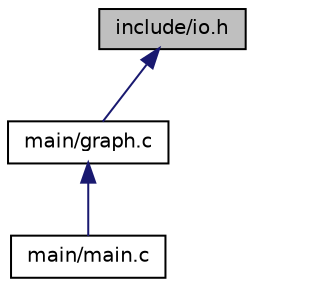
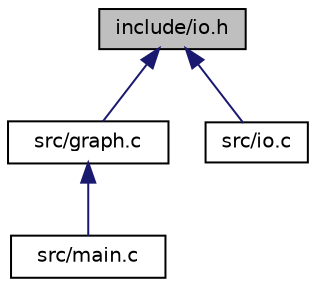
node "main/graph.c": label "main/graph.c" -> "src/graph.c"
node "src/io.c": added
node "main/main.c": label "main/main.c" -> "src/main.c"
